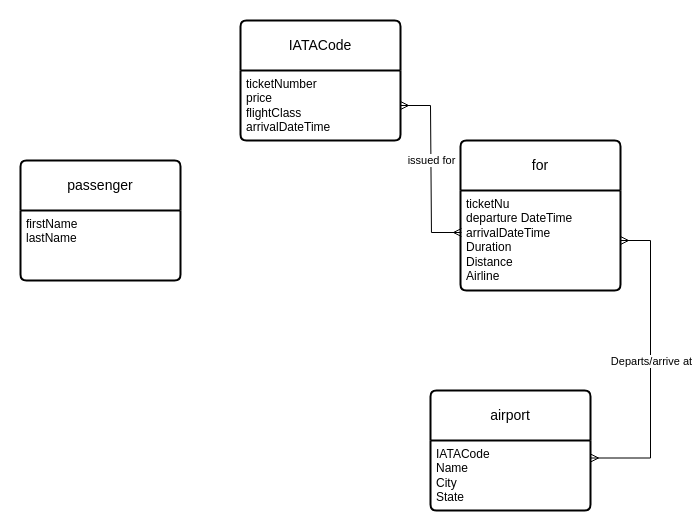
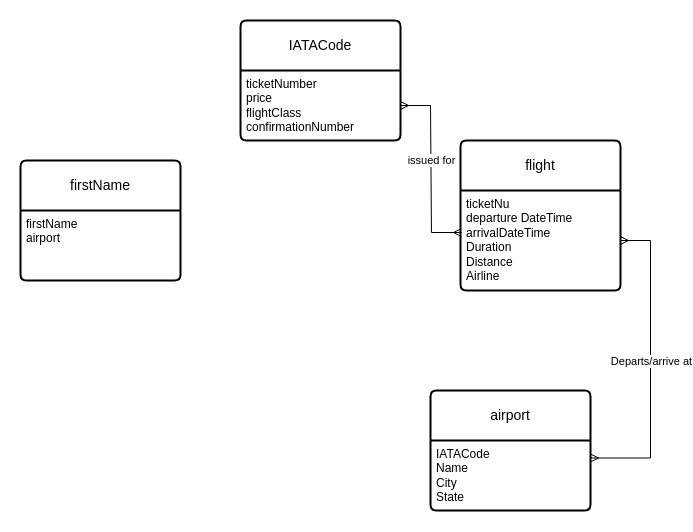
node "ticketNumber price flightClass arrivalDateTime": label "ticketNumber price flightClass arrivalDateTime" -> "ticketNumber price flightClass confirmationNumber"
node "for": label "for" -> "flight"
node "passenger": label "passenger" -> "firstName"
node "firstName lastName": label "firstName lastName" -> "firstName airport"
